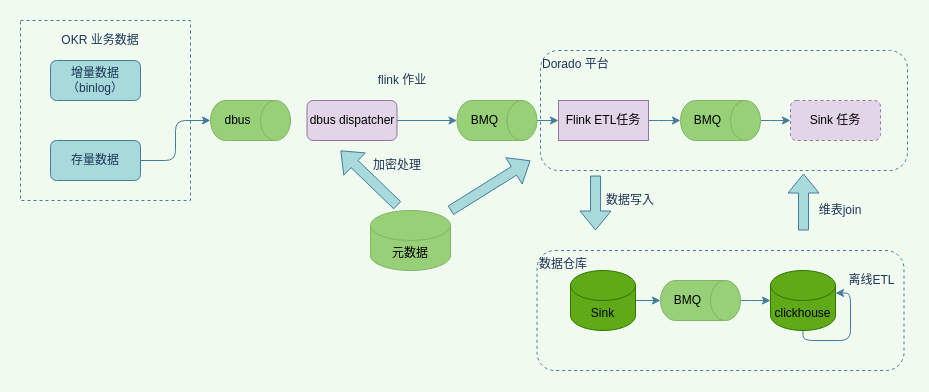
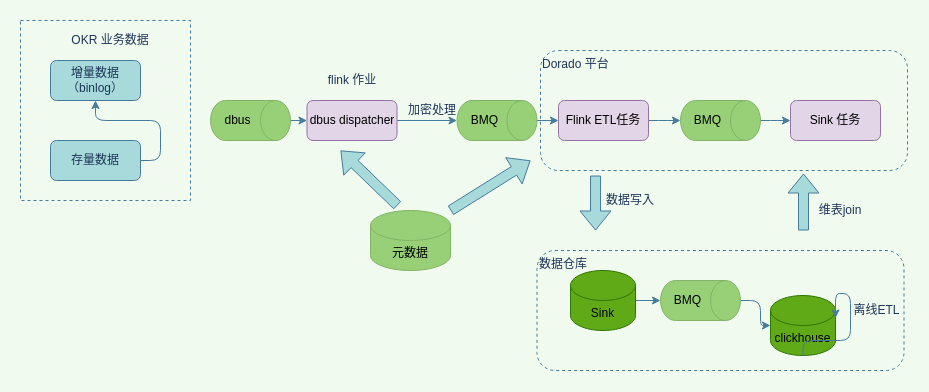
node "OKR 业务数据": moved (101, 41) -> (111, 41)
node "flink 作业": moved (402, 81) -> (352, 81)
edge "dbus" -> "dbus dispatcher": added
node "Flink ETL任务": shape rectangle -> rounded rectangle
node "Sink 任务": style dashed -> solid
edge "存量数据" -> "dbus": now "存量数据" -> "增量数据（binlog）"
node "加密处理": moved (397, 166) -> (432, 111)
node "离线ETL": moved (872, 281) -> (877, 311)
node "clickhouse": moved (803, 301) -> (803, 326)
